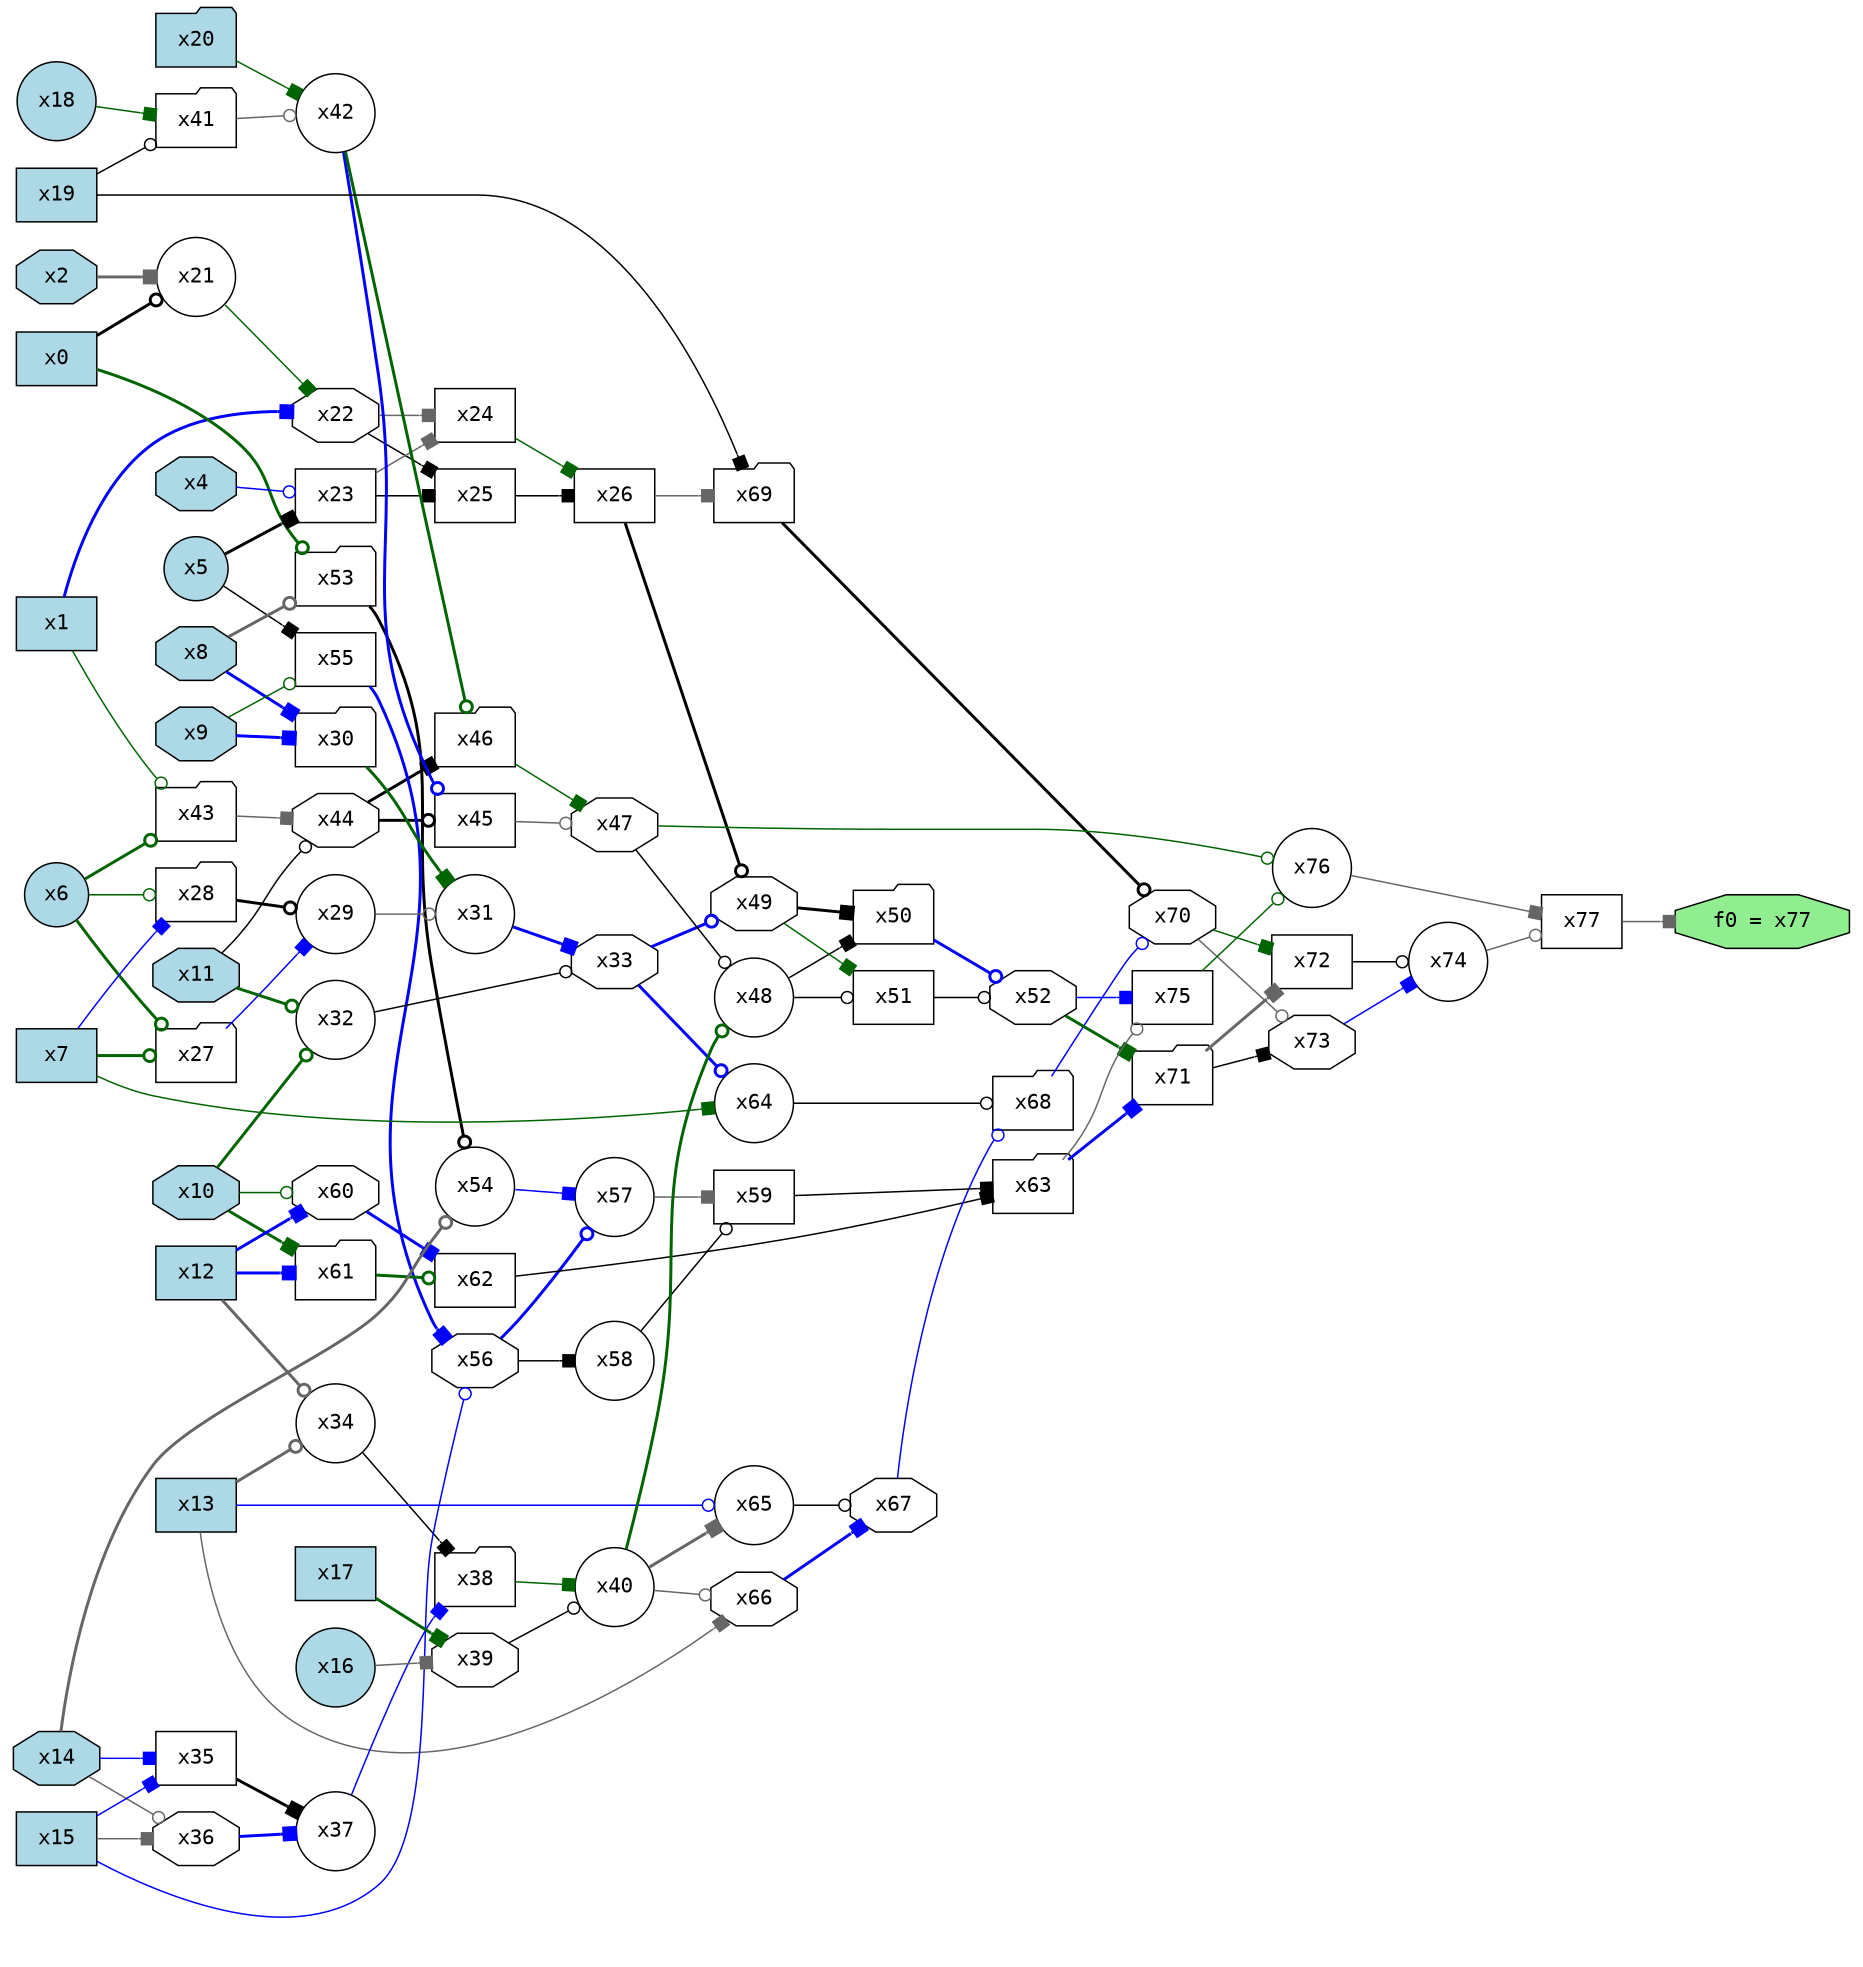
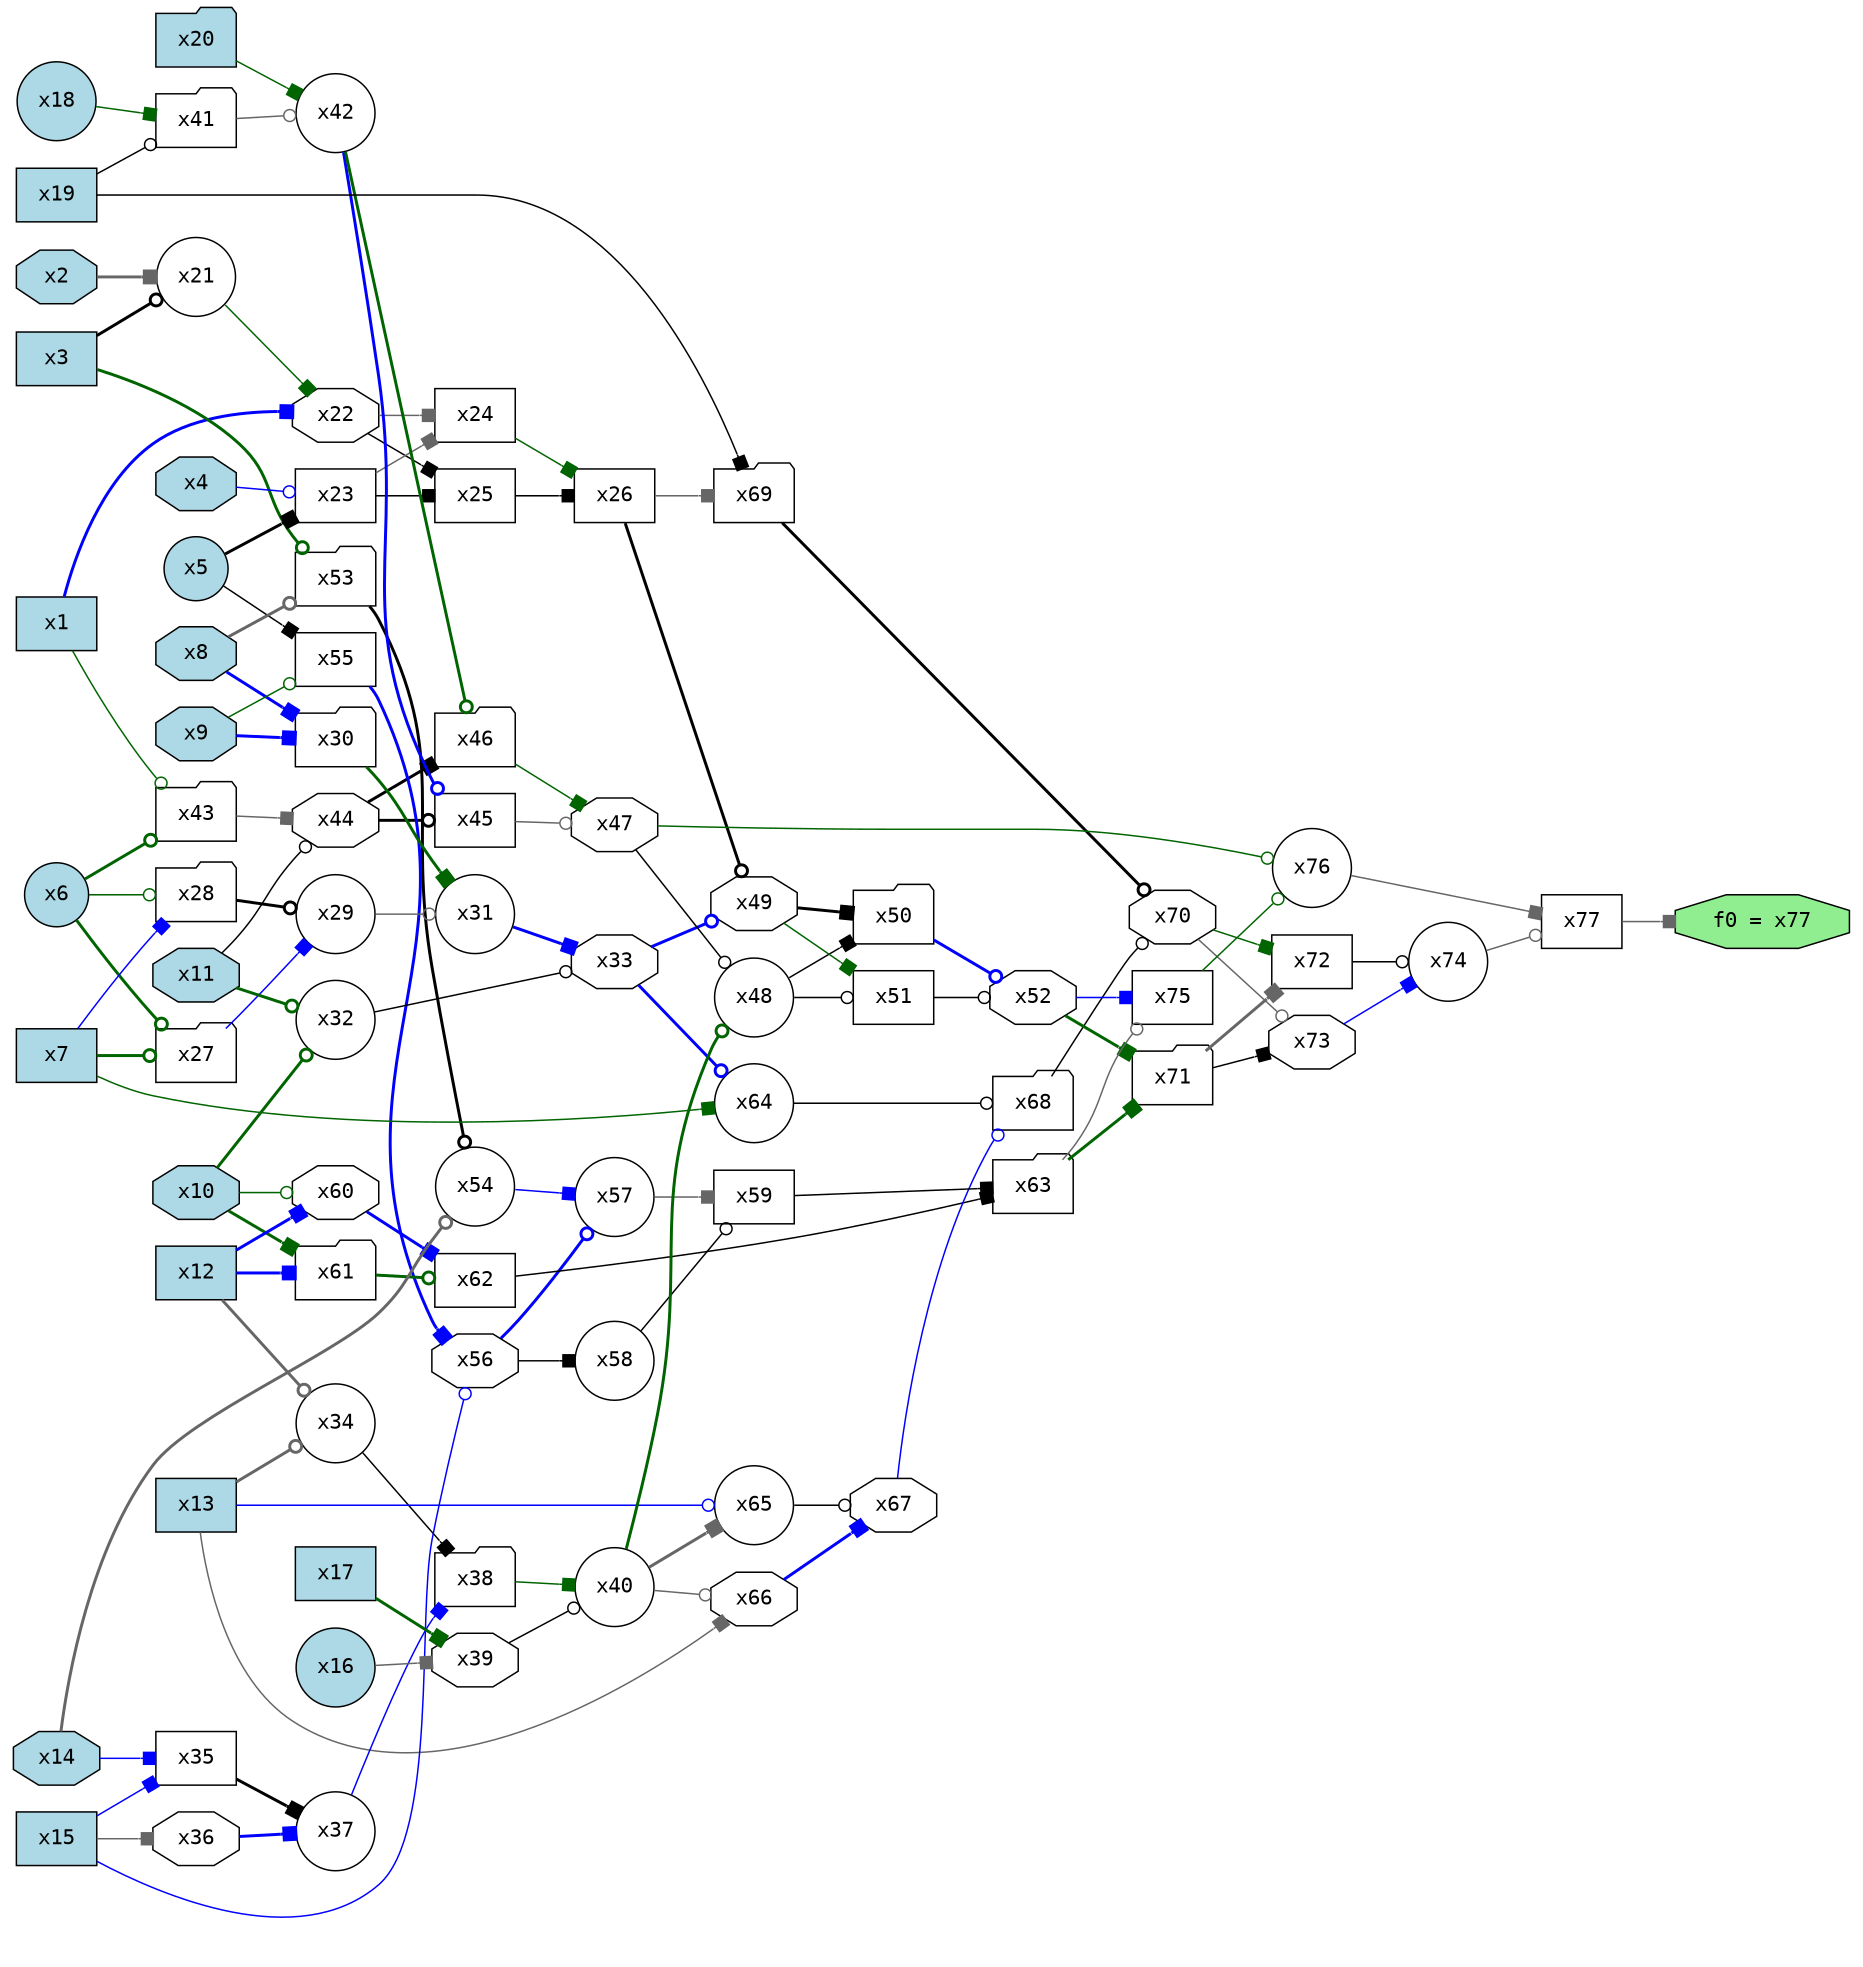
node "x0": label "x0" -> "x3"
edge "x68" -> "x70": color blue -> black
edge "x63" -> "x71": color blue -> darkgreen
edge "x14" -> "x36": removed
